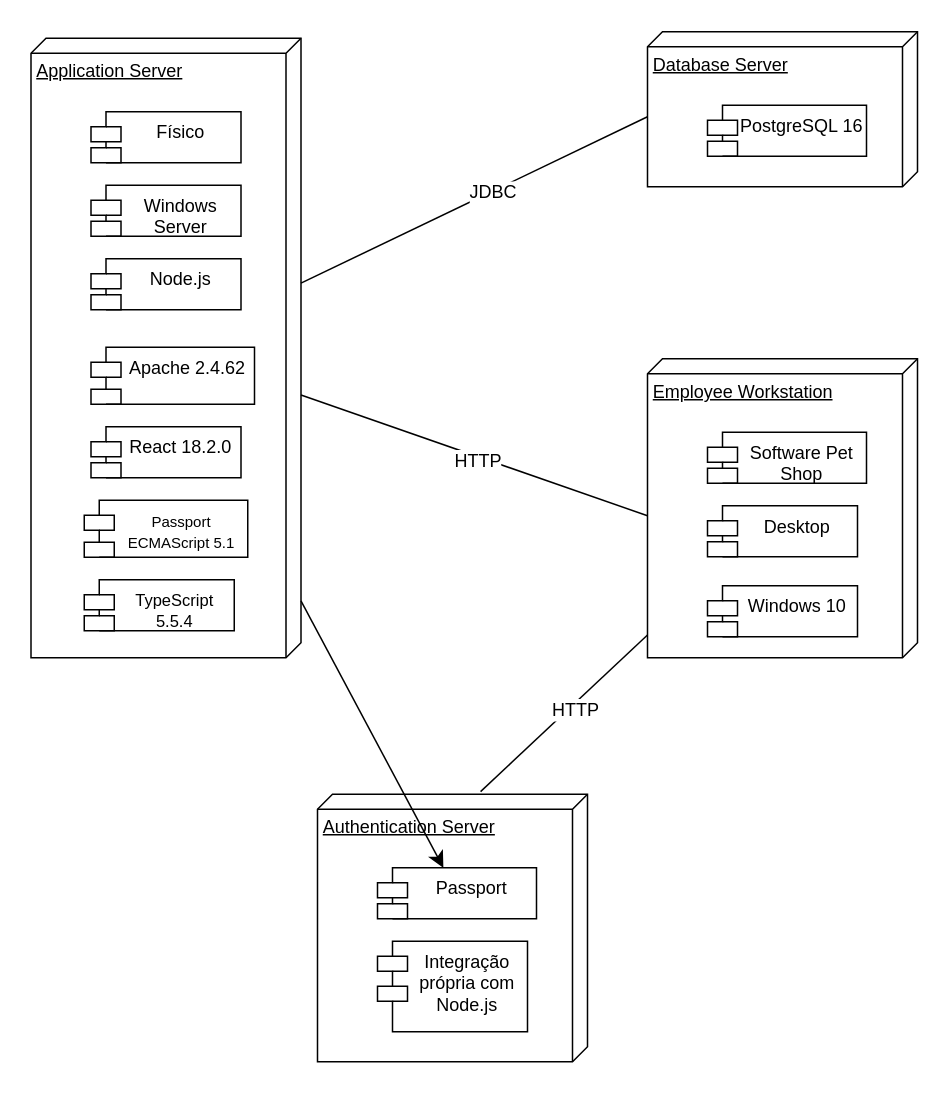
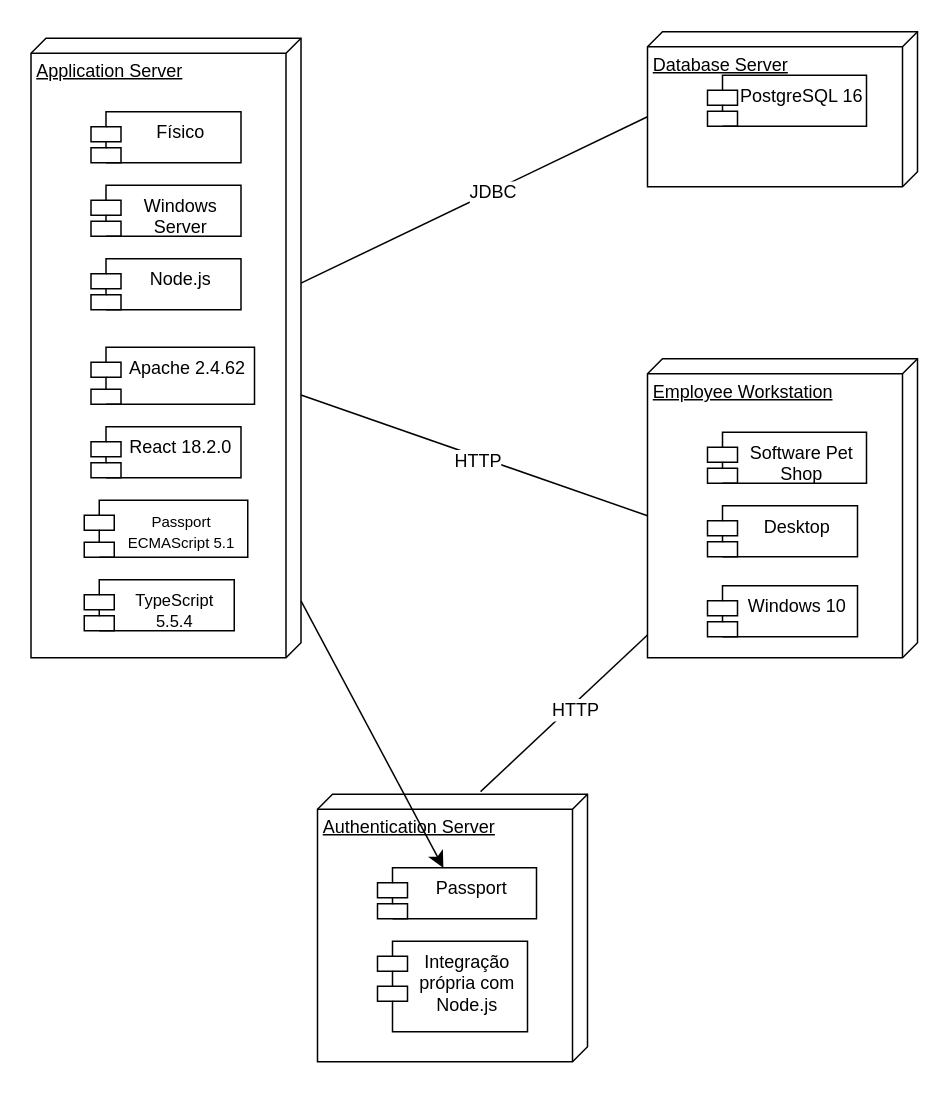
node "PostgreSQL 16": moved (787, 131) -> (787, 101)
